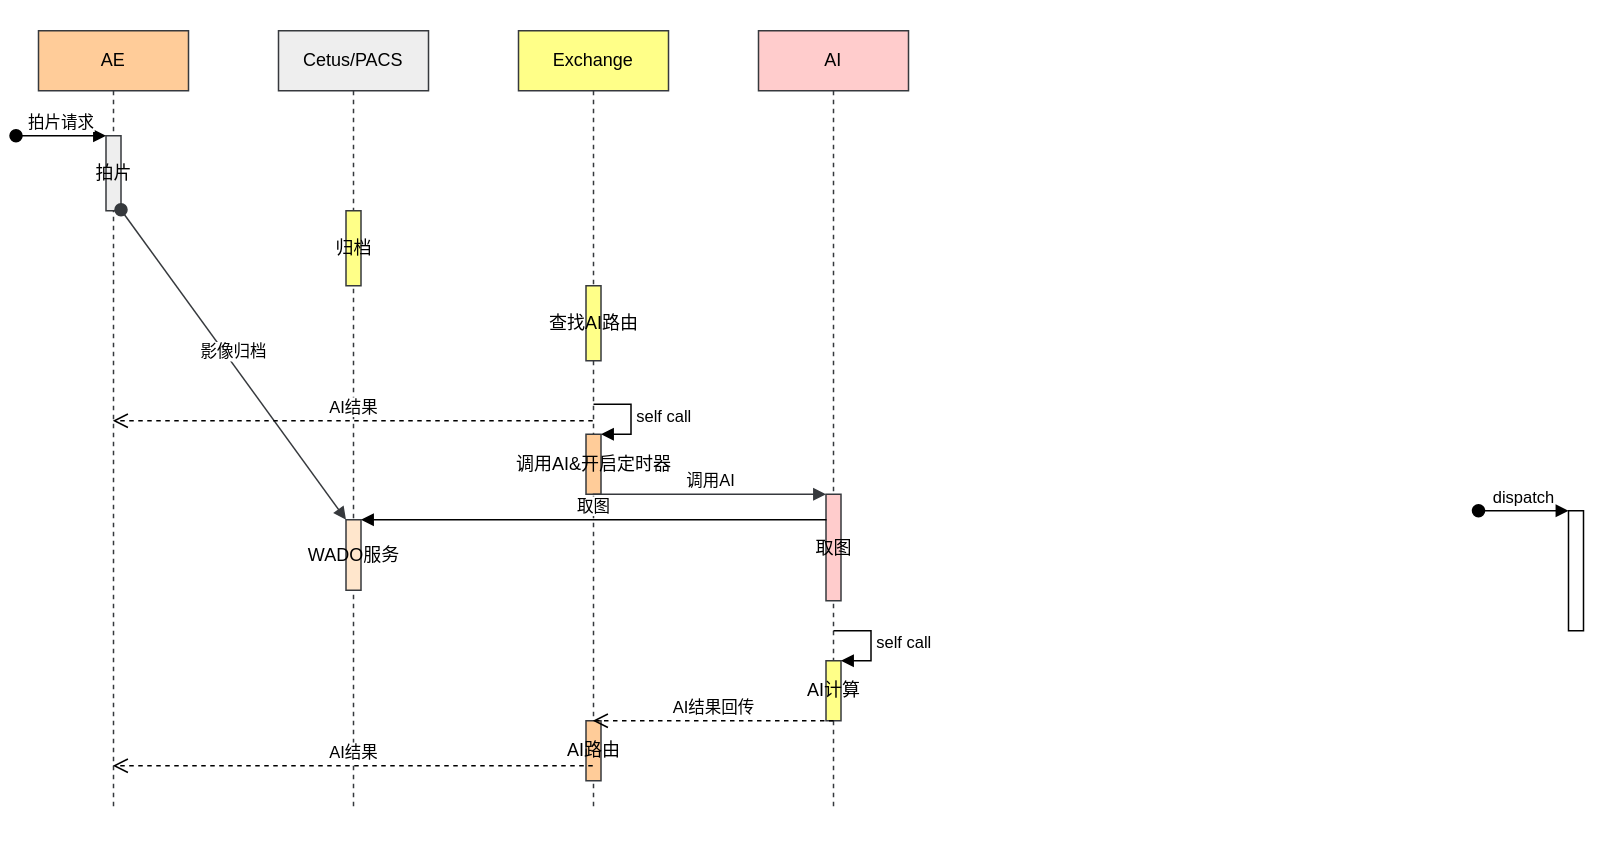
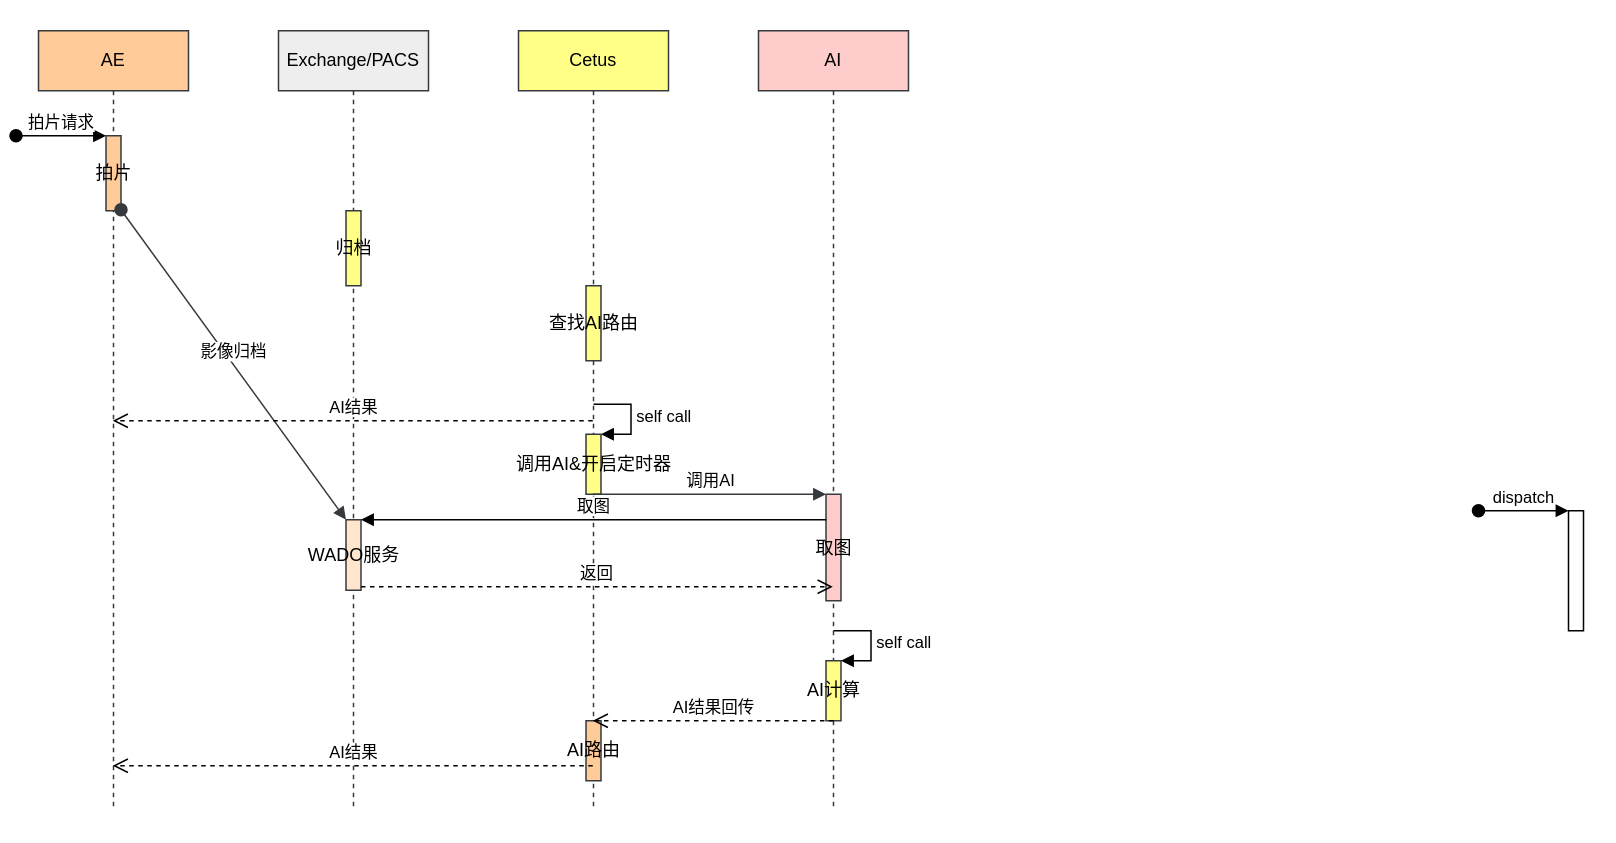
node "Cetus/PACS": label "Cetus/PACS" -> "Exchange/PACS"
node "Exchange": label "Exchange" -> "Cetus"
node "拍片": fillcolor #eeeeee -> #ffcc99
node "调用AI&开启定时器": fillcolor #ffcc99 -> #ffff88
edge "WADO服务" -> "AI": added, label "返回"
